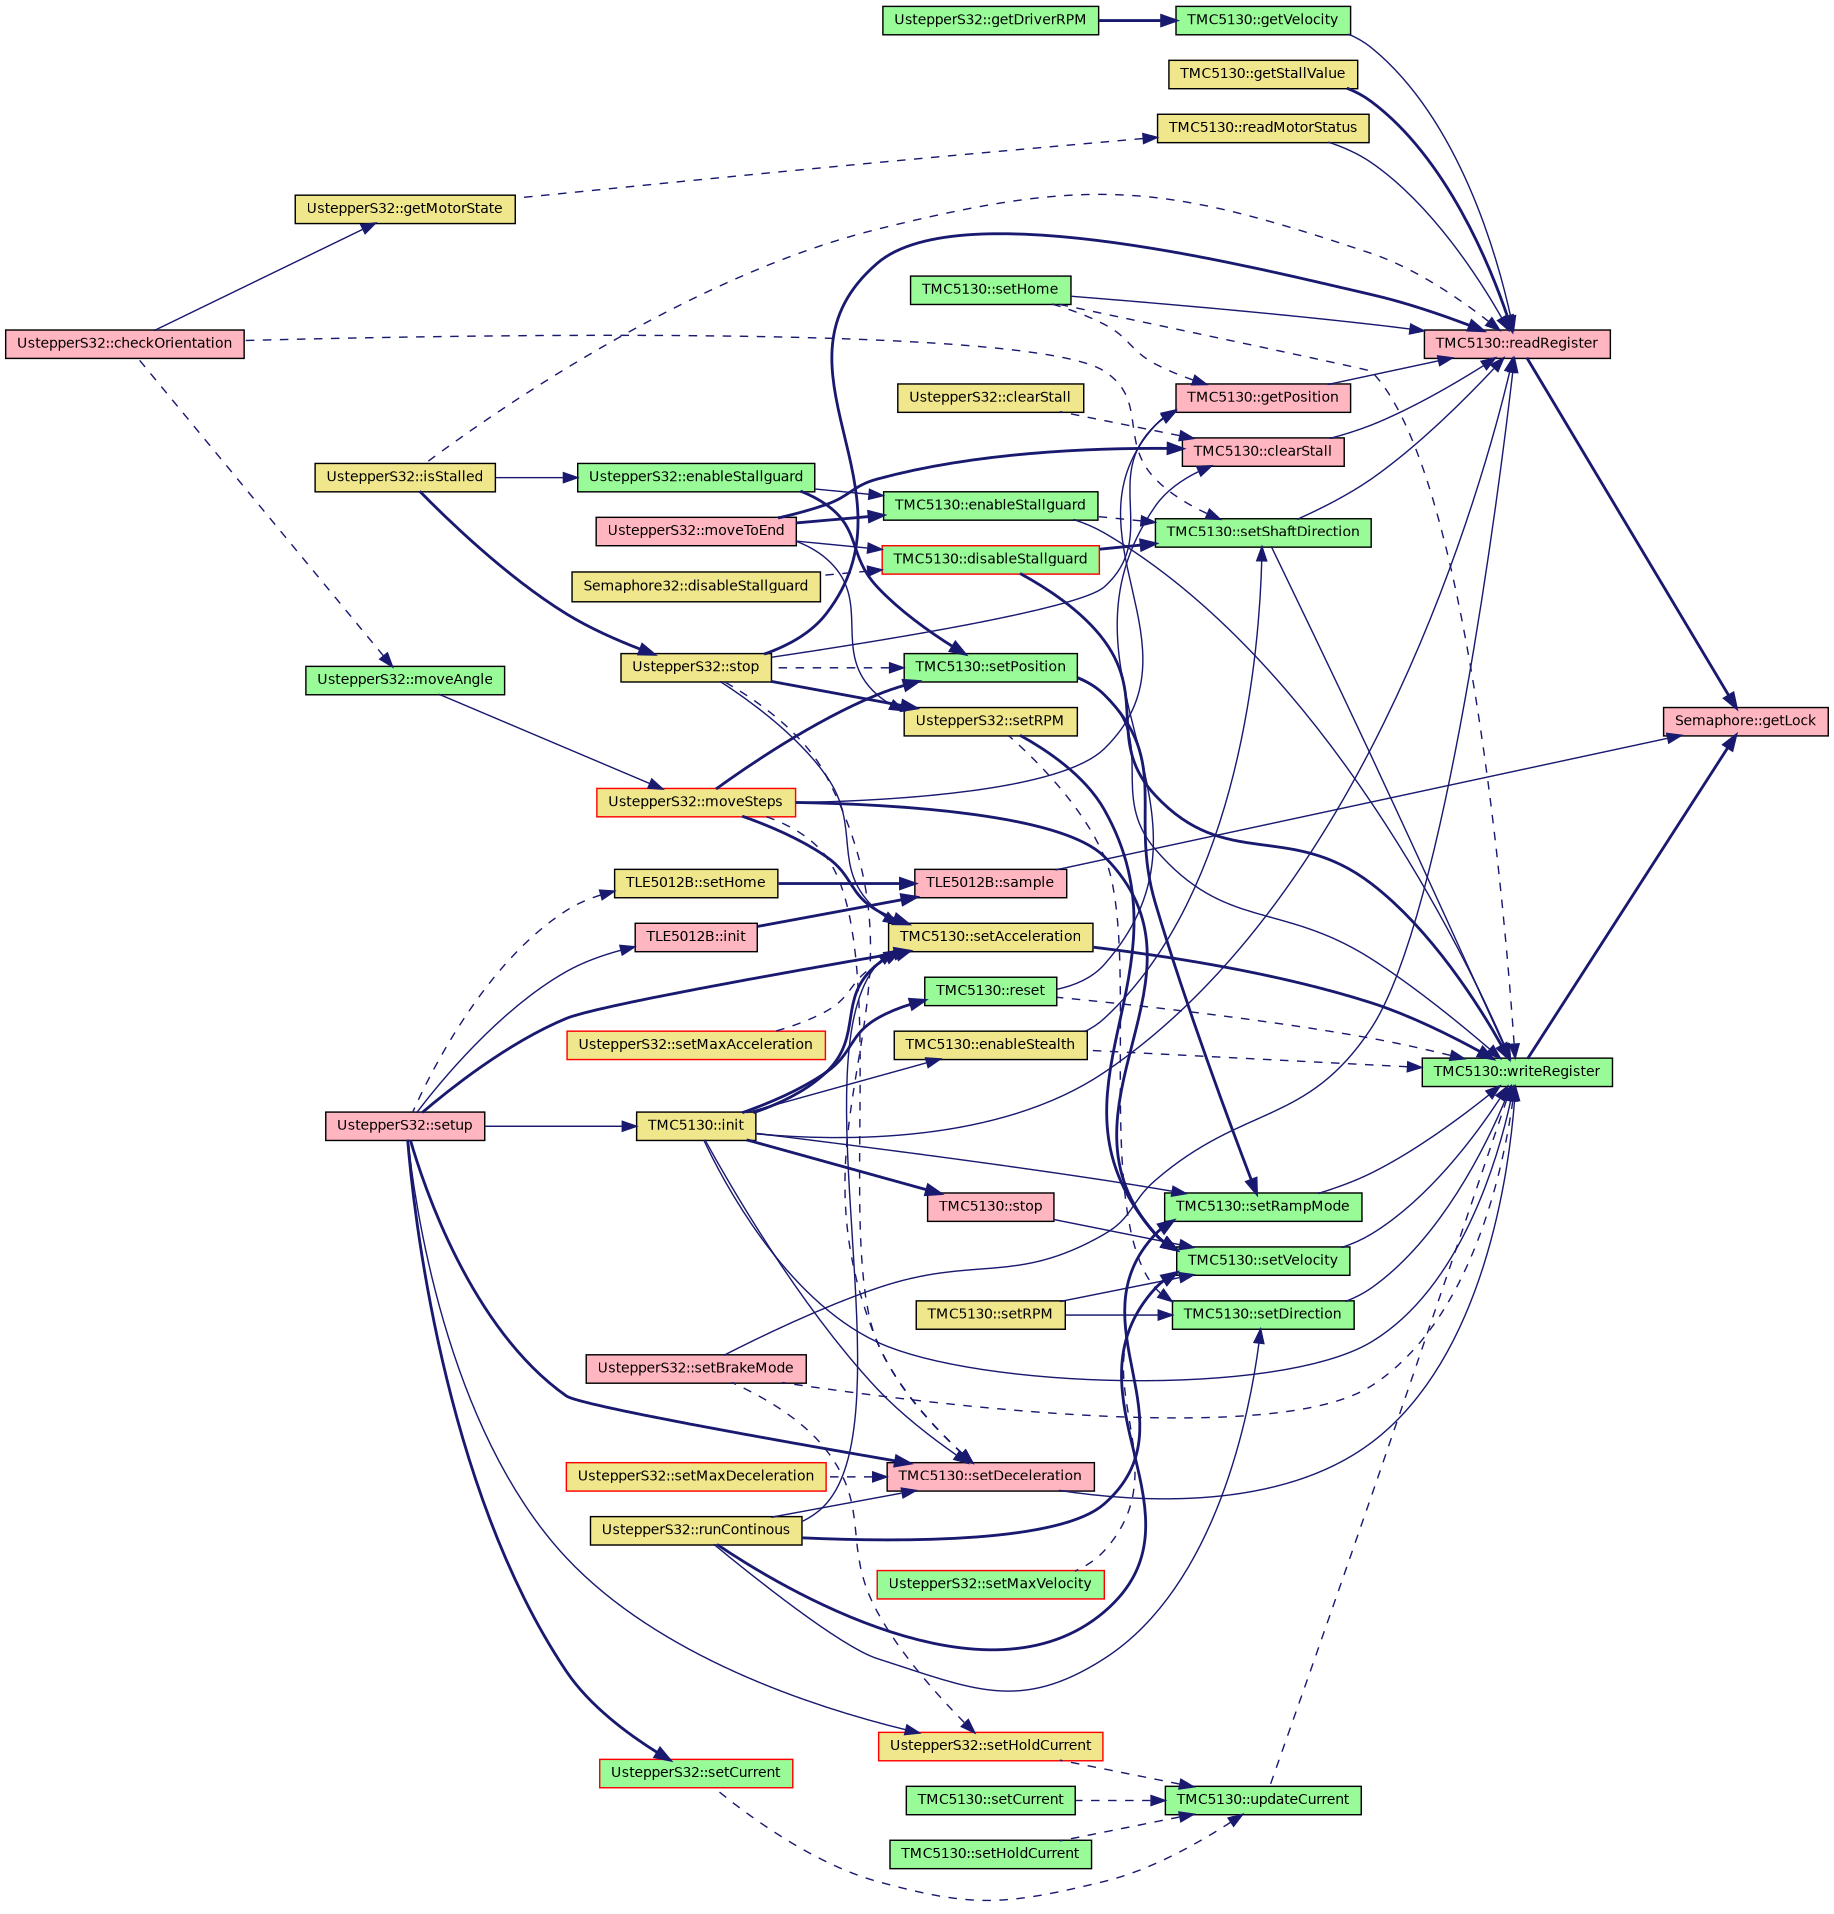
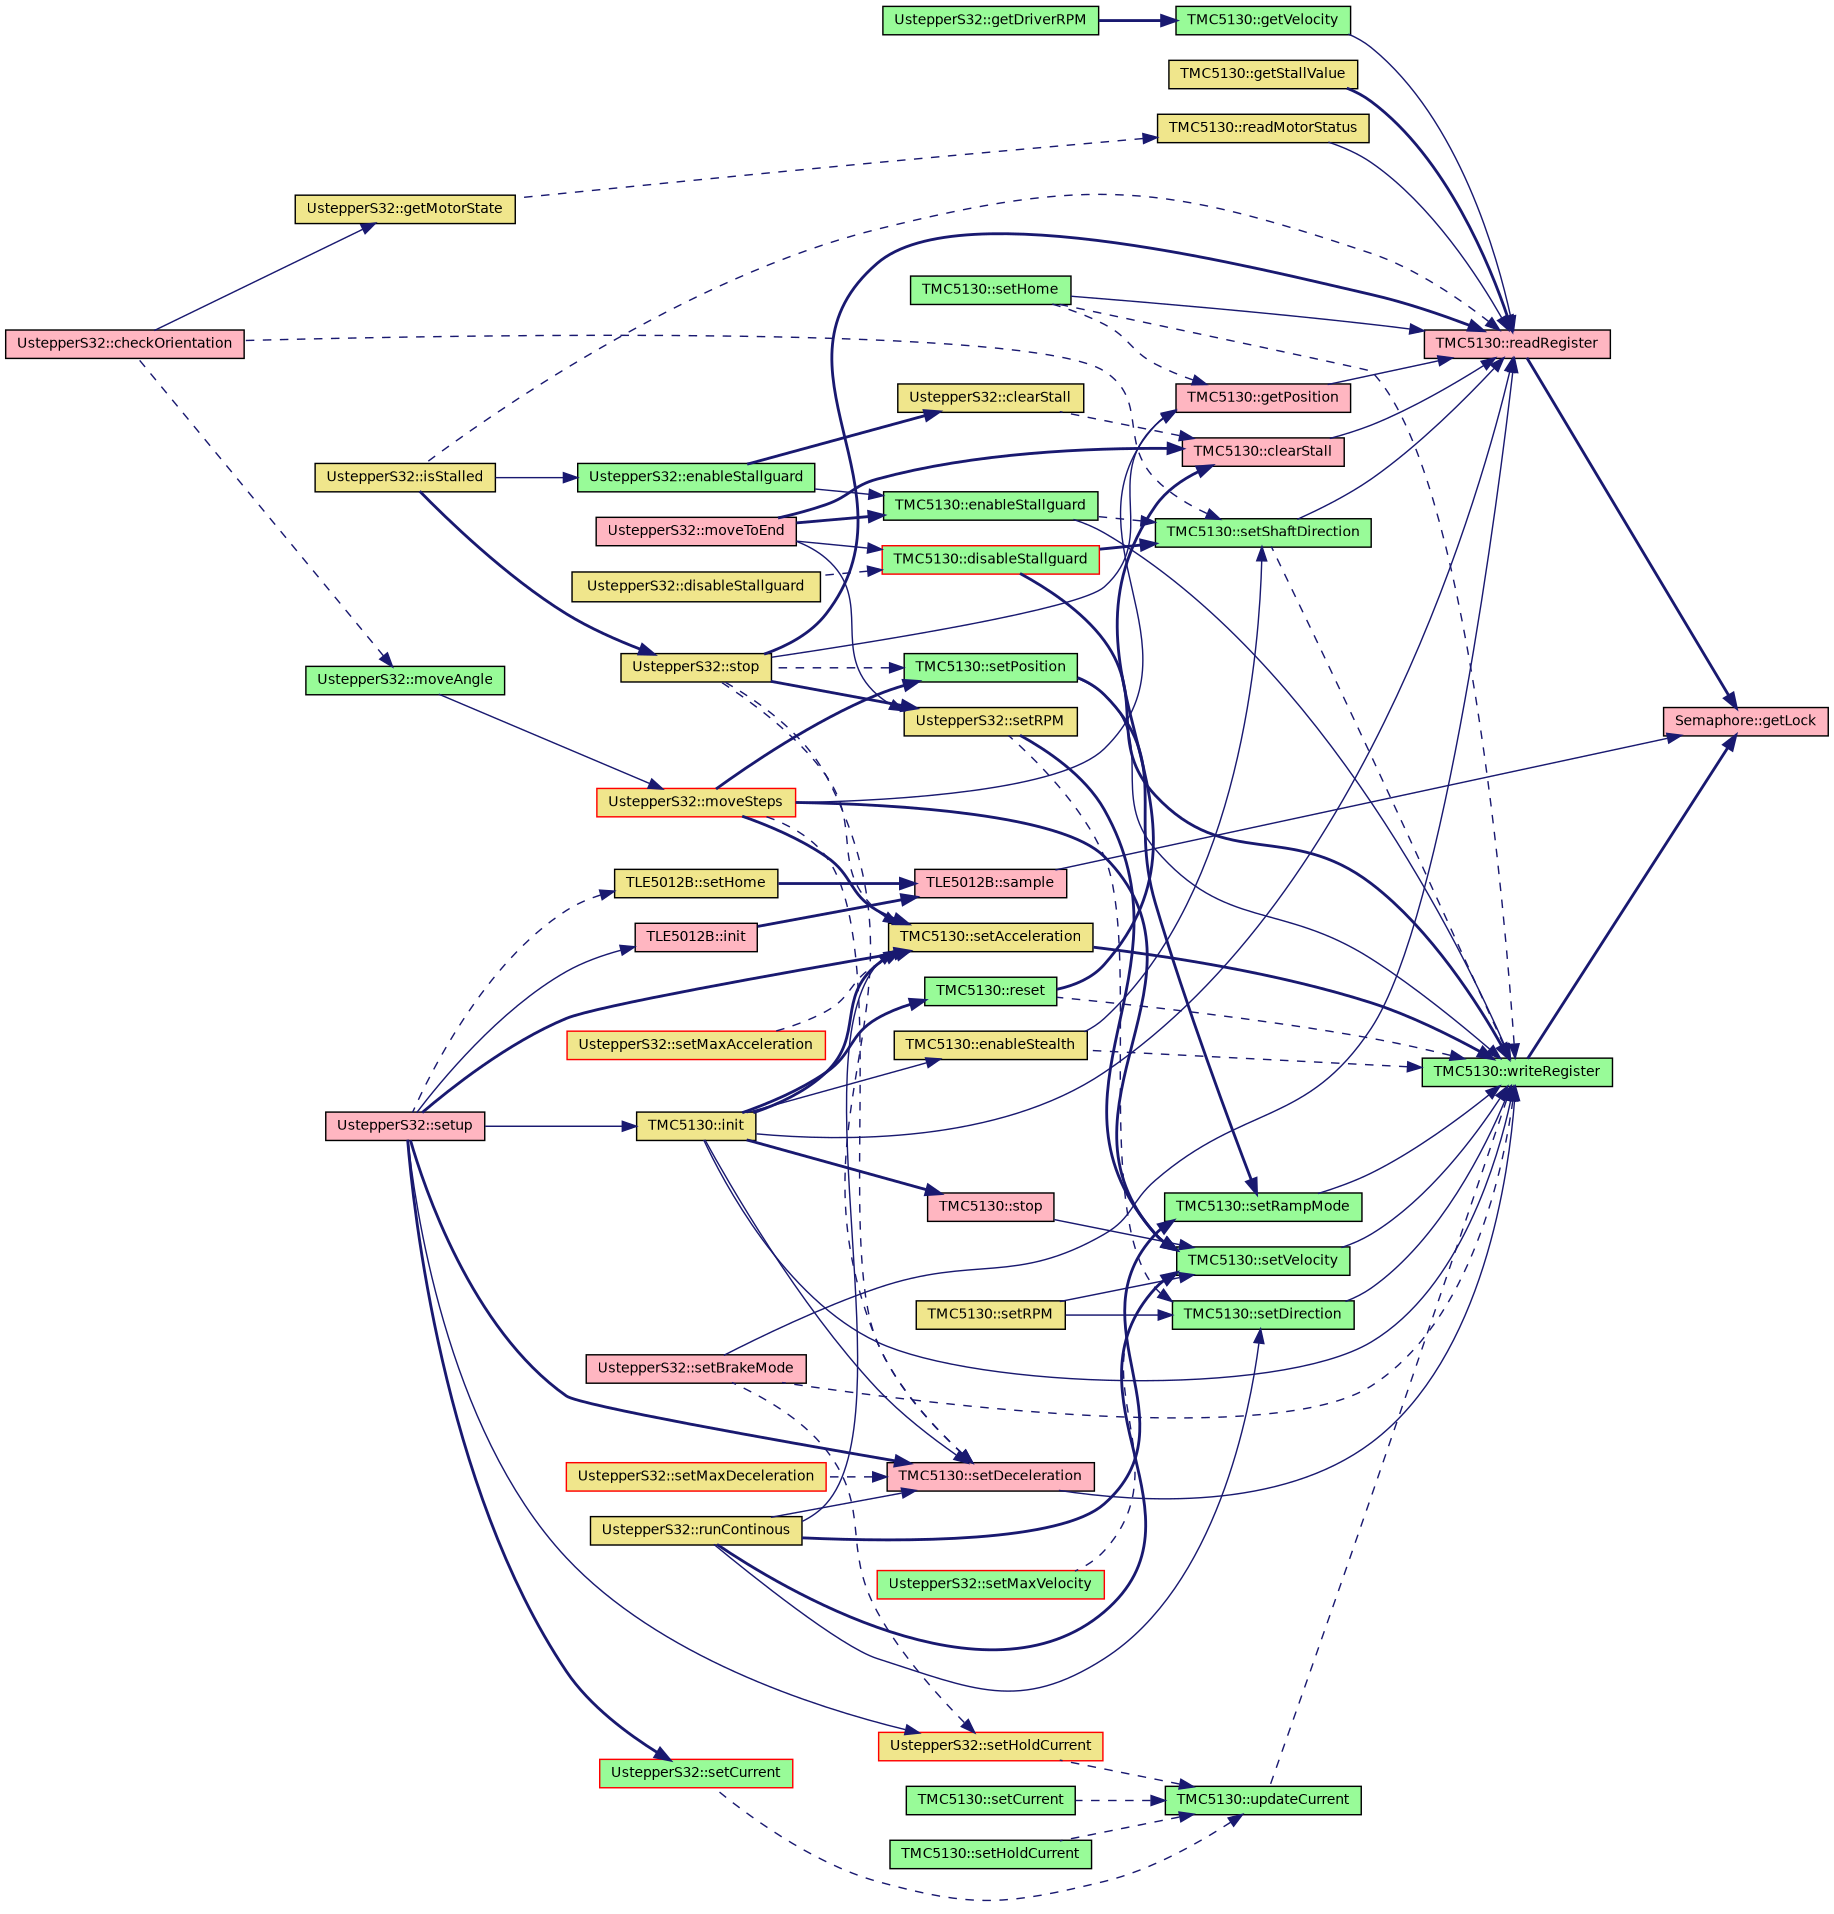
edge "UstepperS32::enableStallguard" -> "TMC5130::setPosition": now "UstepperS32::enableStallguard" -> "UstepperS32::clearStall"
node "Semaphore32::disableStallguard": label "Semaphore32::disableStallguard" -> "UstepperS32::disableStallguard"
edge "TMC5130::reset" -> "TMC5130::clearStall": style solid -> bold
edge "UstepperS32::stop" -> "TMC5130::setAcceleration": style solid -> dashed
edge "TMC5130::setShaftDirection" -> "TMC5130::writeRegister": style solid -> dashed
edge "TMC5130::init" -> "TMC5130::setRampMode": removed
